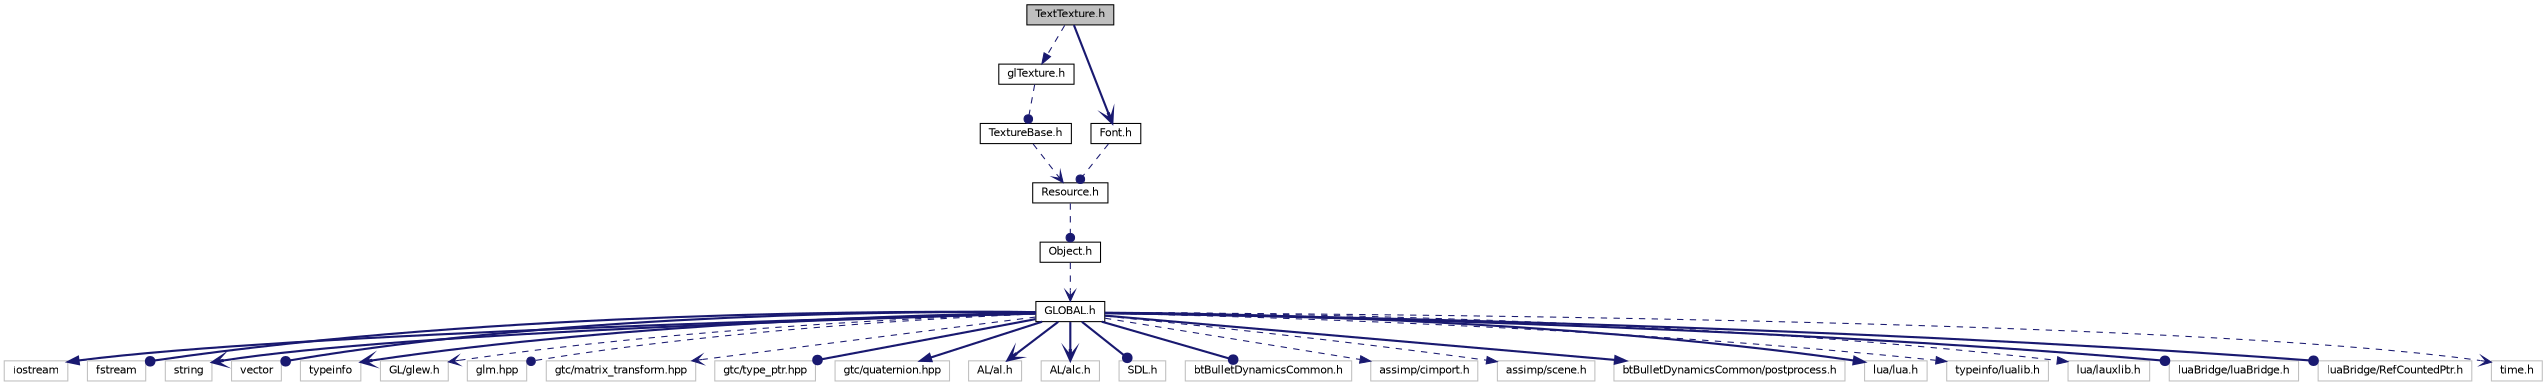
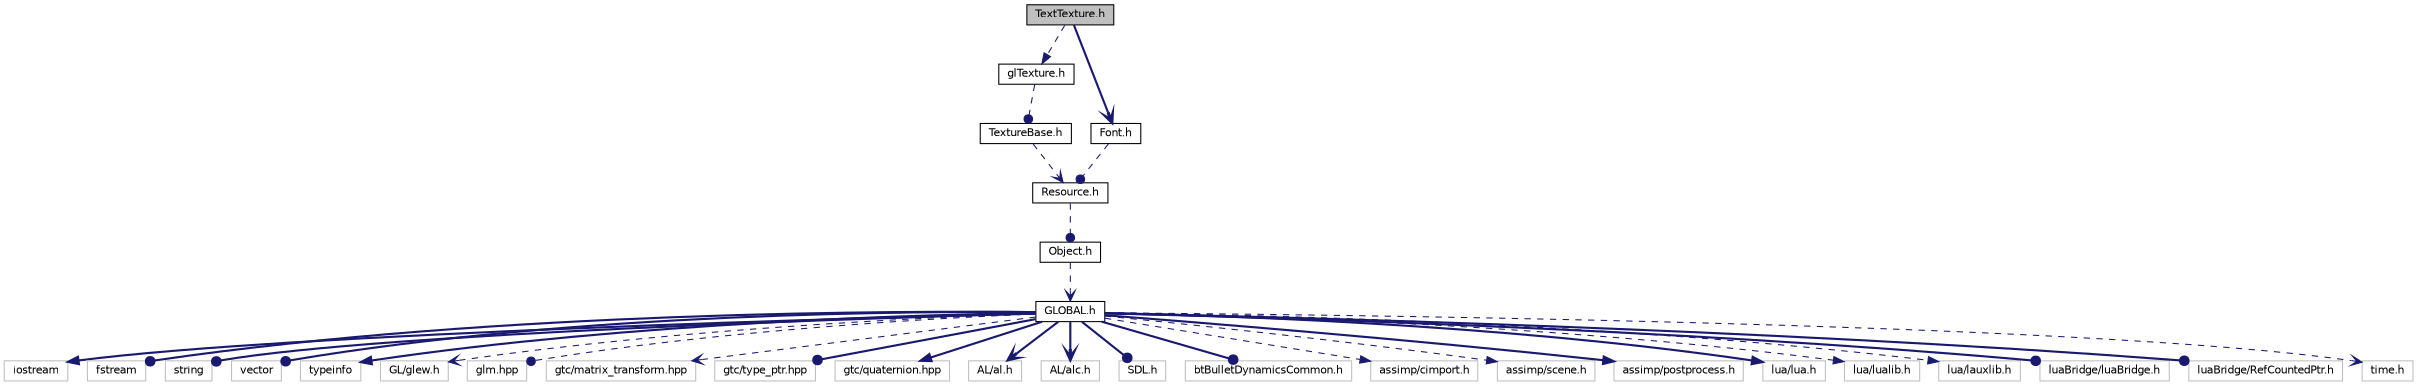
edge "GLOBAL.h" -> "string": arrowhead vee -> dot
edge "GLOBAL.h" -> "typeinfo": arrowhead vee -> normal
node "btBulletDynamicsCommon/postprocess.h": label "btBulletDynamicsCommon/postprocess.h" -> "assimp/postprocess.h"
node "typeinfo/lualib.h": label "typeinfo/lualib.h" -> "lua/lualib.h"
